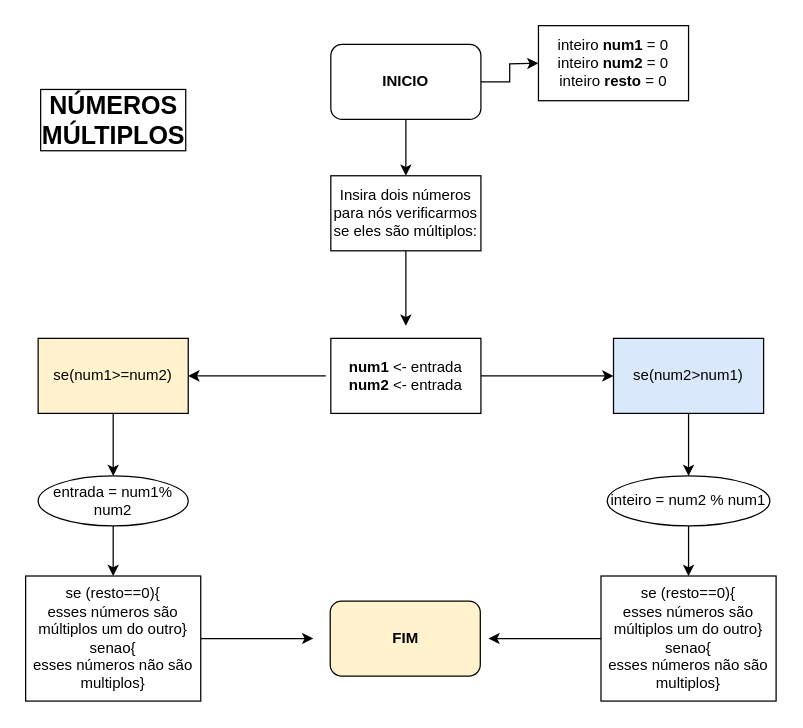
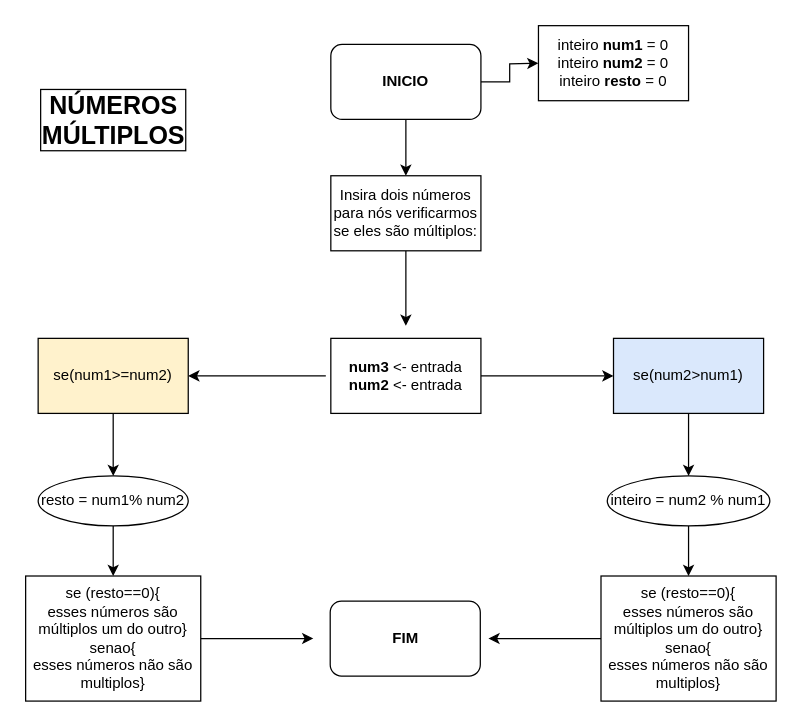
node "num1 <- entrada num2 <- entrada": label "num1 <- entrada num2 <- entrada" -> "num3 <- entrada num2 <- entrada"
node "entrada = num1% num2": label "entrada = num1% num2" -> "resto = num1% num2"
node "FIM": fillcolor #fff2cc -> #ffffff
